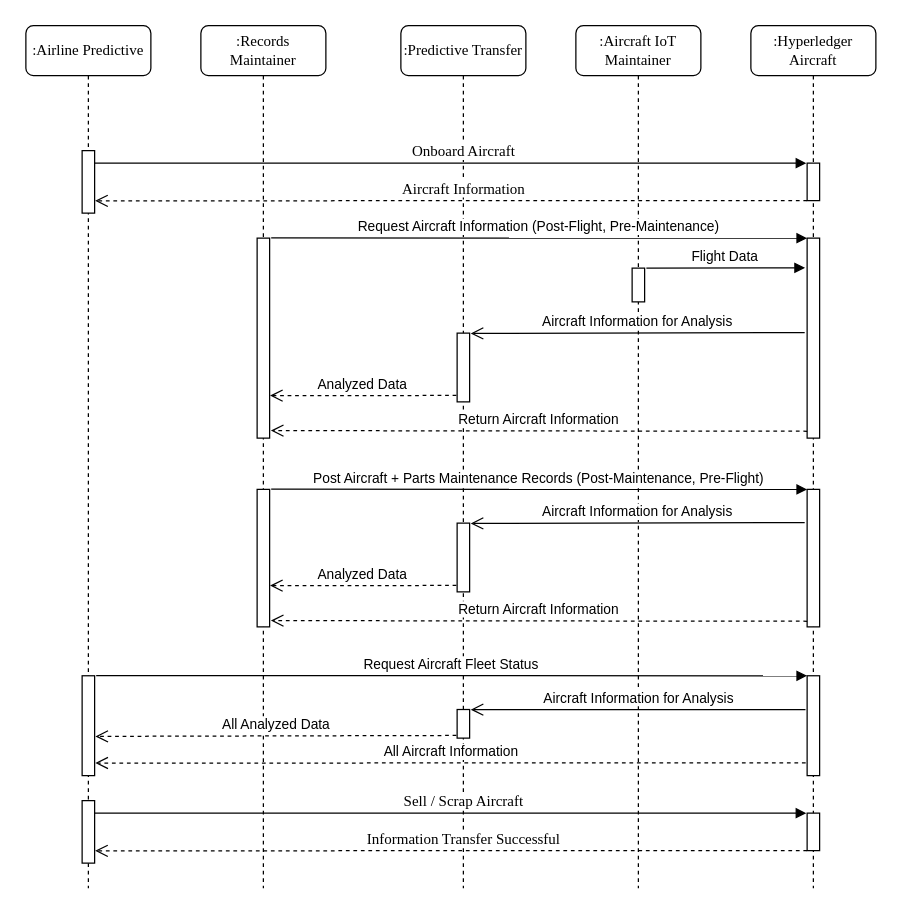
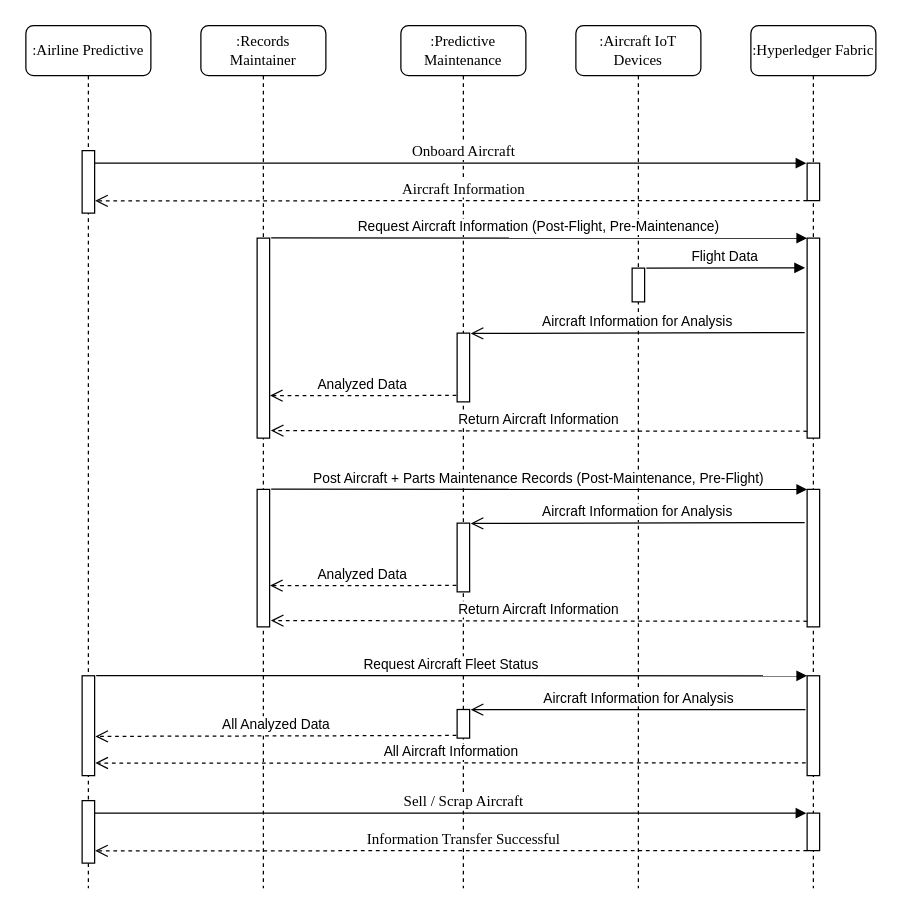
node ":Predictive Transfer": label ":Predictive Transfer" -> ":Predictive Maintenance"
node ":Aircraft IoT Maintainer": label ":Aircraft IoT Maintainer" -> ":Aircraft IoT Devices"
node ":Hyperledger Aircraft": label ":Hyperledger Aircraft" -> ":Hyperledger Fabric"
